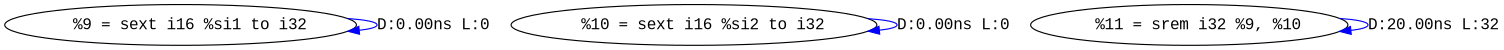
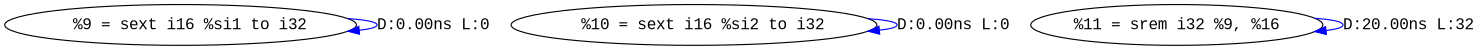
node "%11 = srem i32 %9, %10": label "%11 = srem i32 %9, %10" -> "%11 = srem i32 %9, %16"
